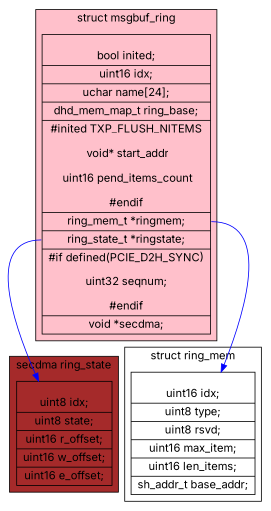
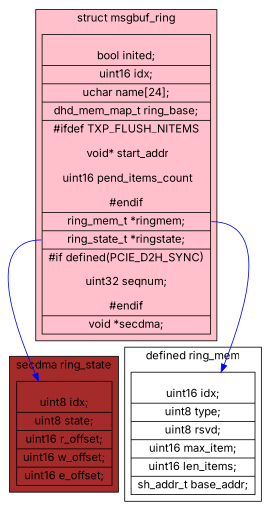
node "bool inited;": text "#inited TXP_FLUSH_NITEMS" -> "#ifdef TXP_FLUSH_NITEMS"
cluster "struct ring_mem": label "struct ring_mem" -> "defined ring_mem"
